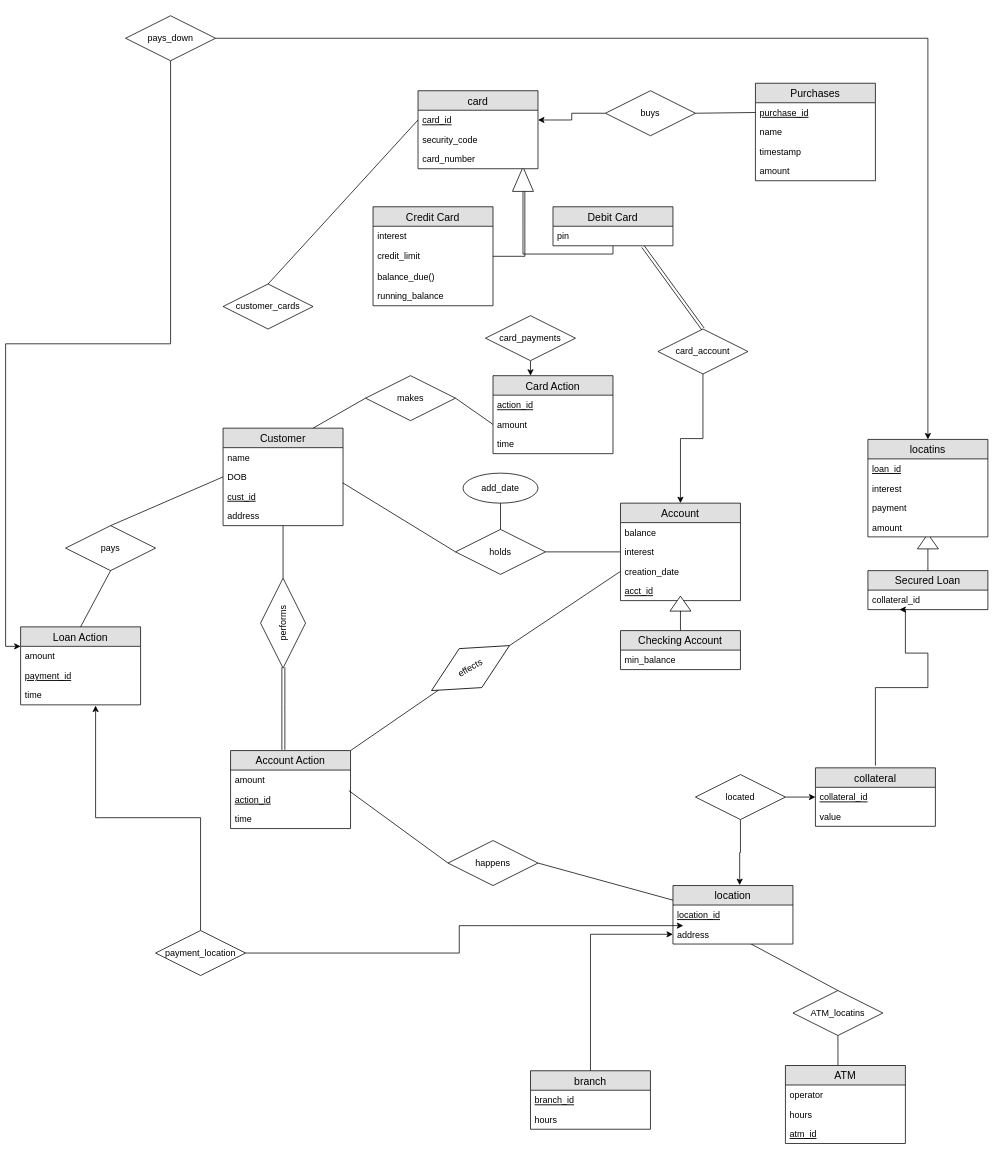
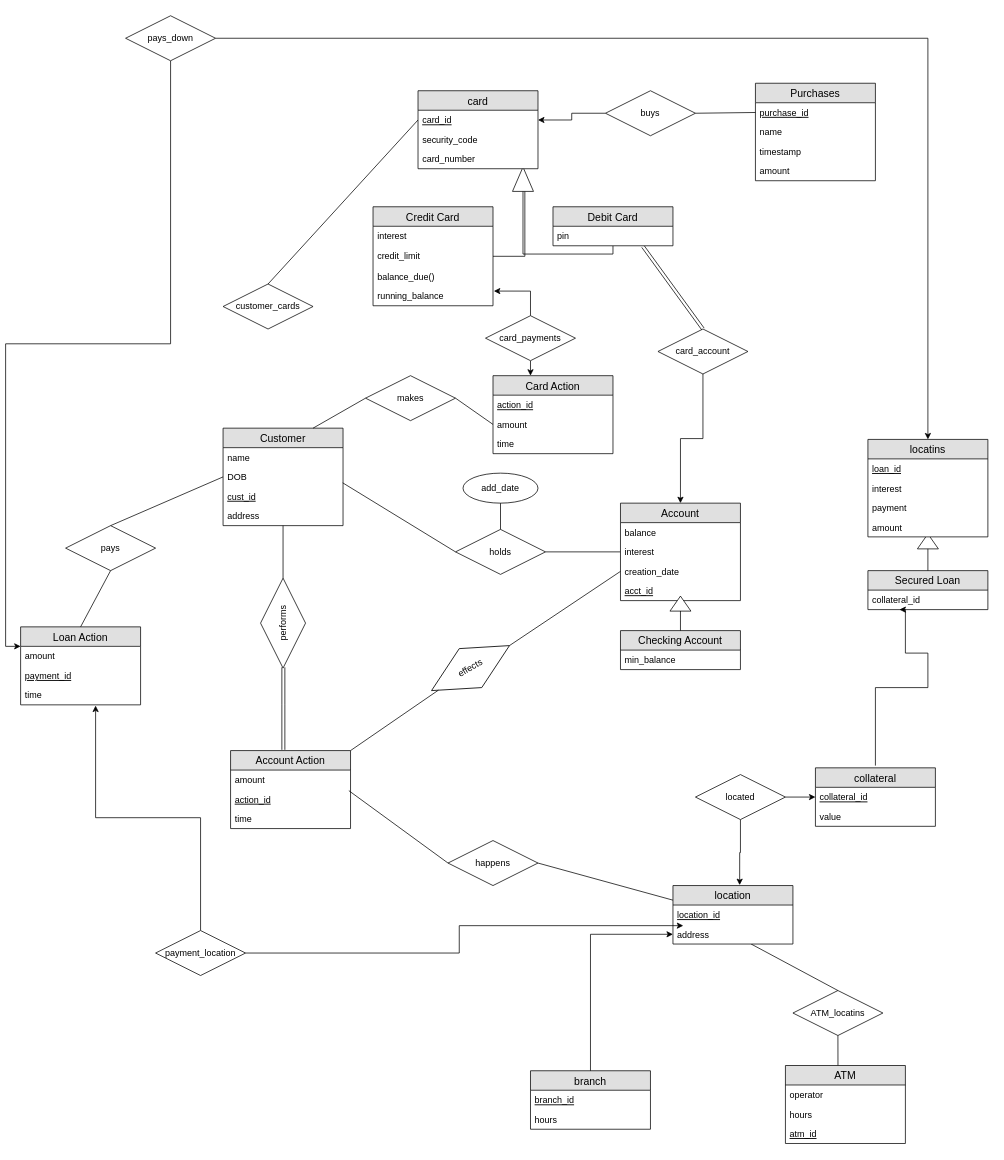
edge "card_payments" -> "running_balance": added
